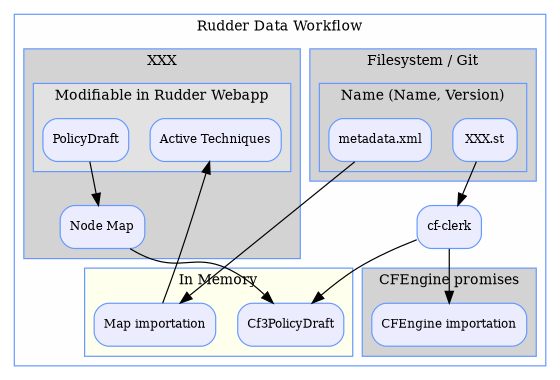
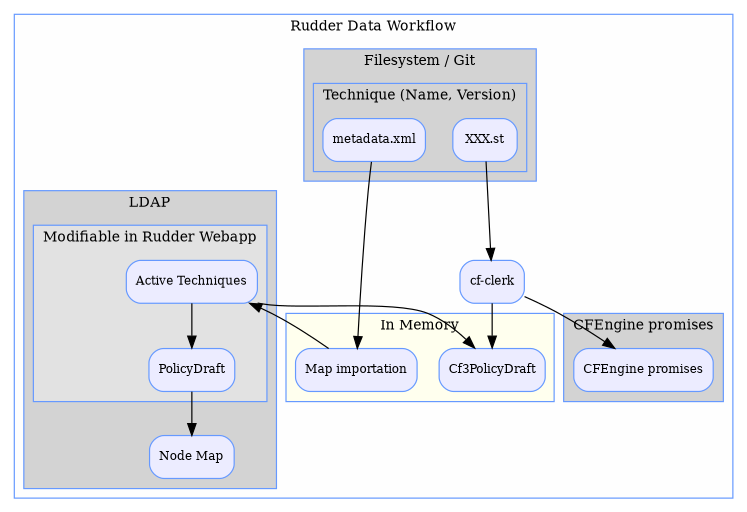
cluster "XXX": label "XXX" -> "LDAP"
cluster "Name (Name, Version)": label "Name (Name, Version)" -> "Technique (Name, Version)"
edge "Node Map" -> "Cf3PolicyDraft": now "Active Techniques" -> "Cf3PolicyDraft"
edge "Active Techniques" -> "PolicyDraft": added
node "CFEngine importation": label "CFEngine importation" -> "CFEngine promises"
